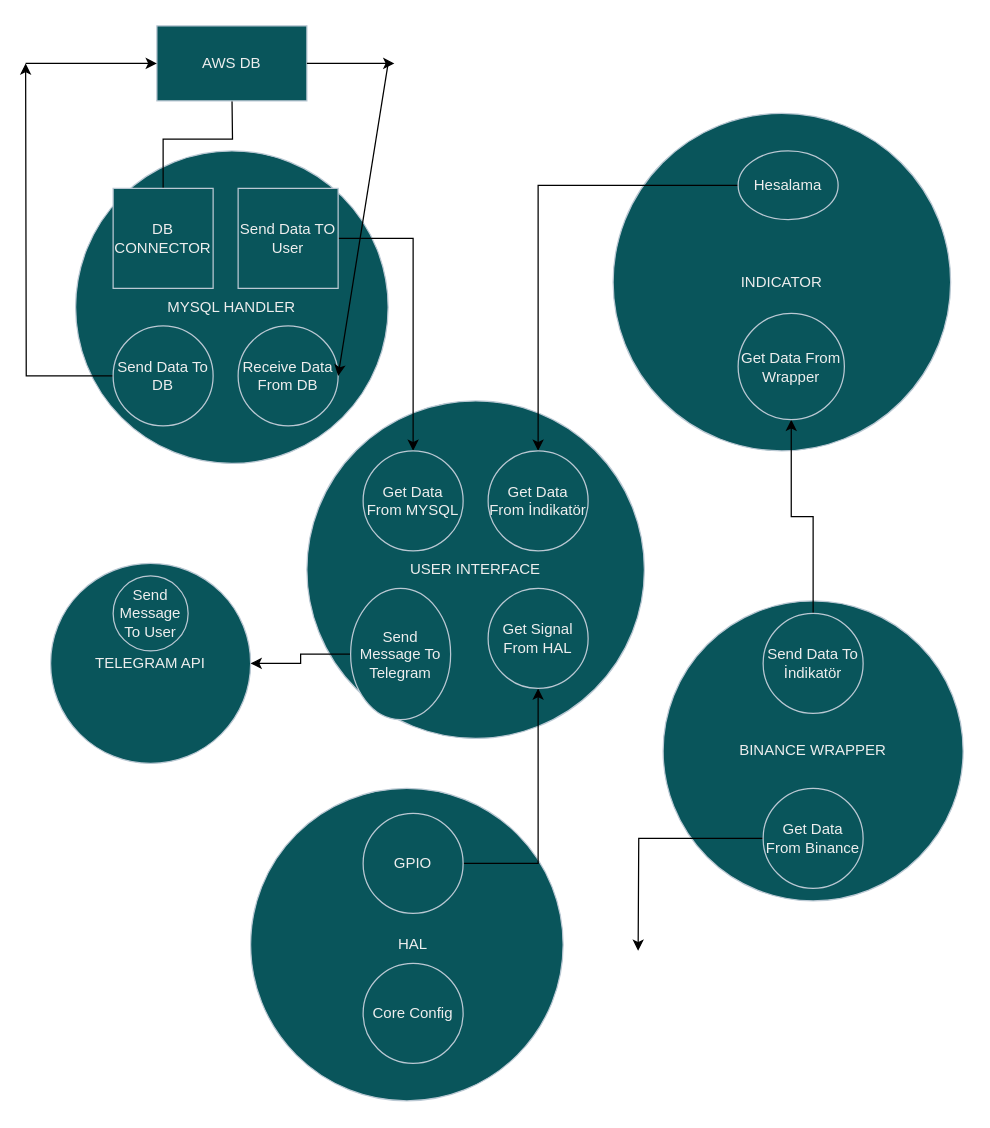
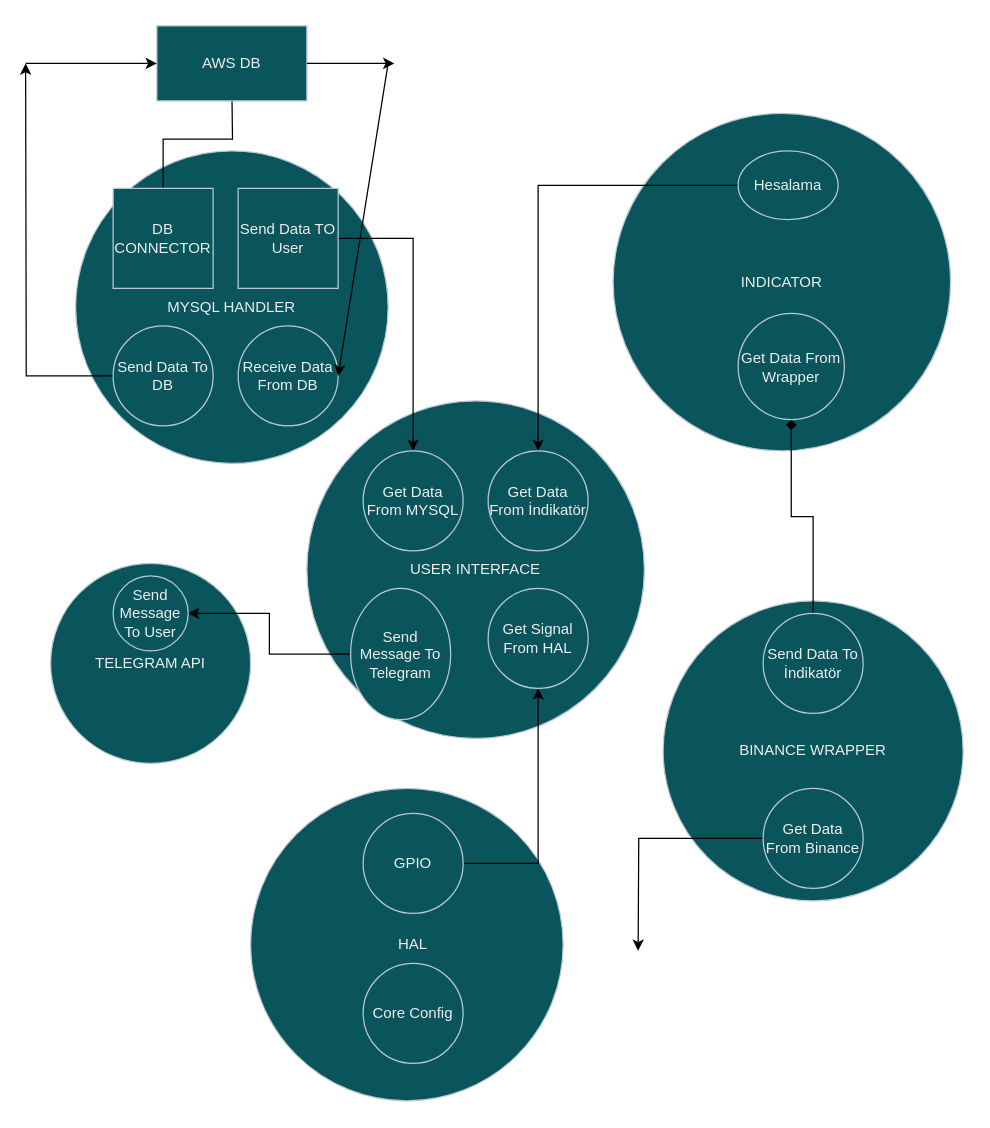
edge "Send Data To İndikatör" -> "Get Data From Wrapper": arrowhead classic -> diamond
edge "Send Message To Telegram" -> "TELEGRAM API": now "Send Message To Telegram" -> "Send Message To User"
